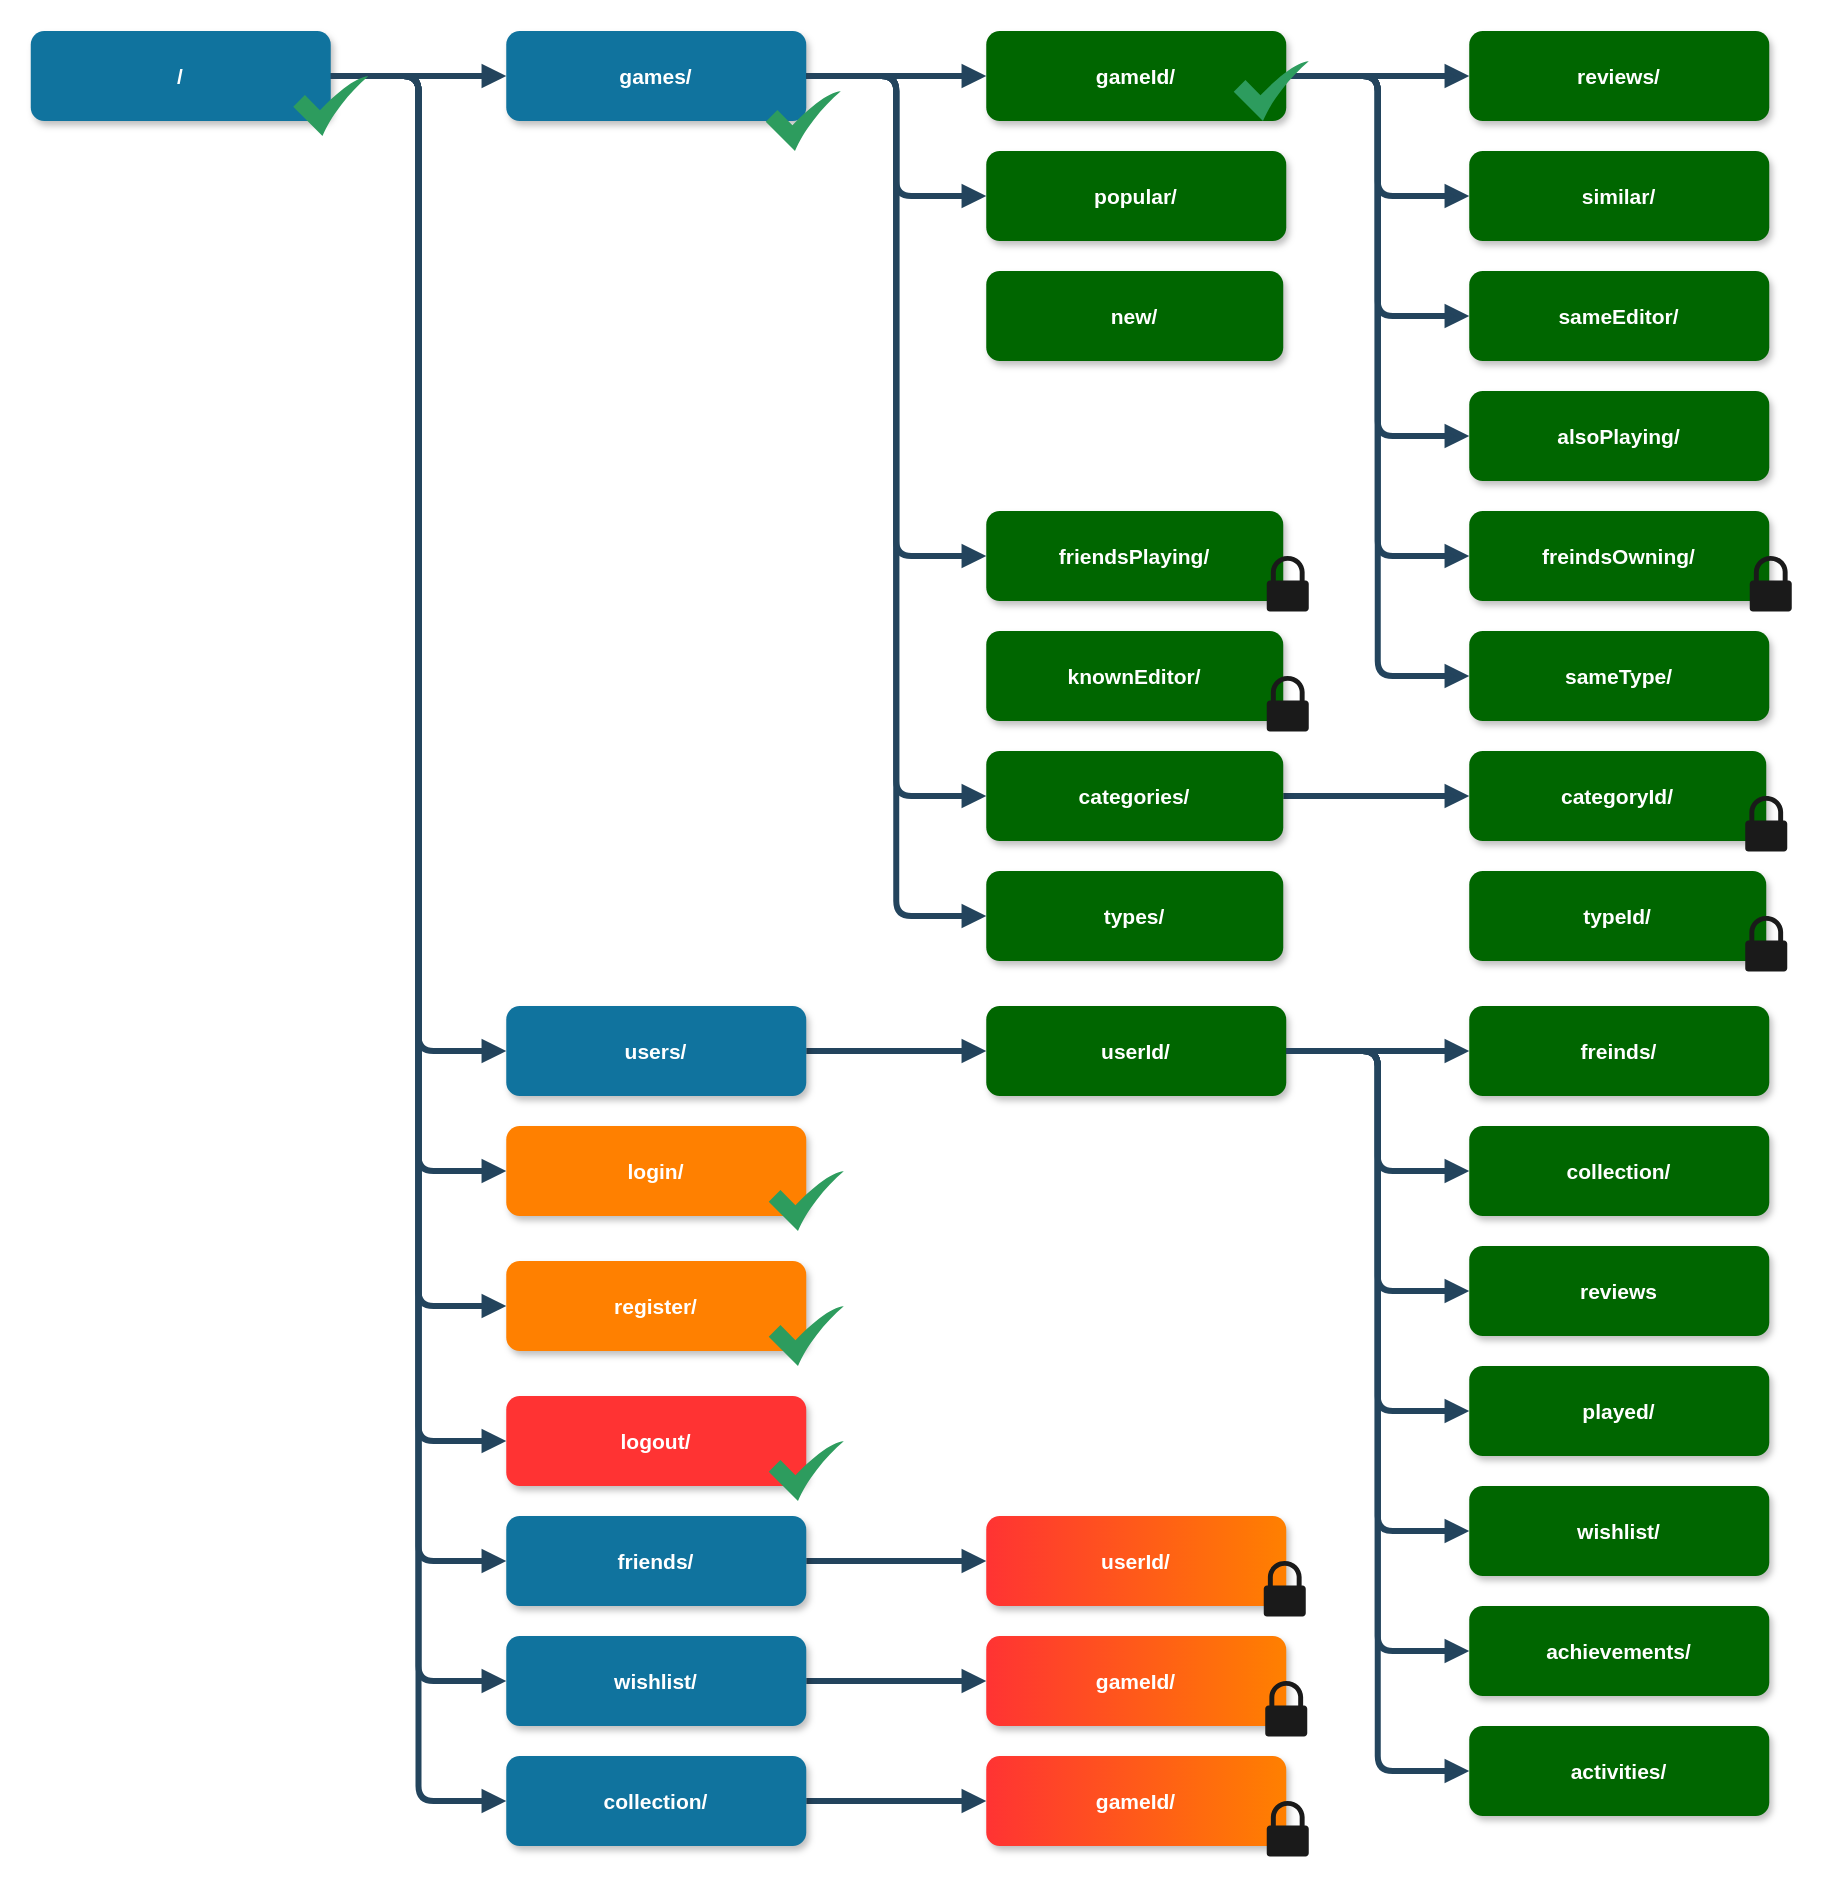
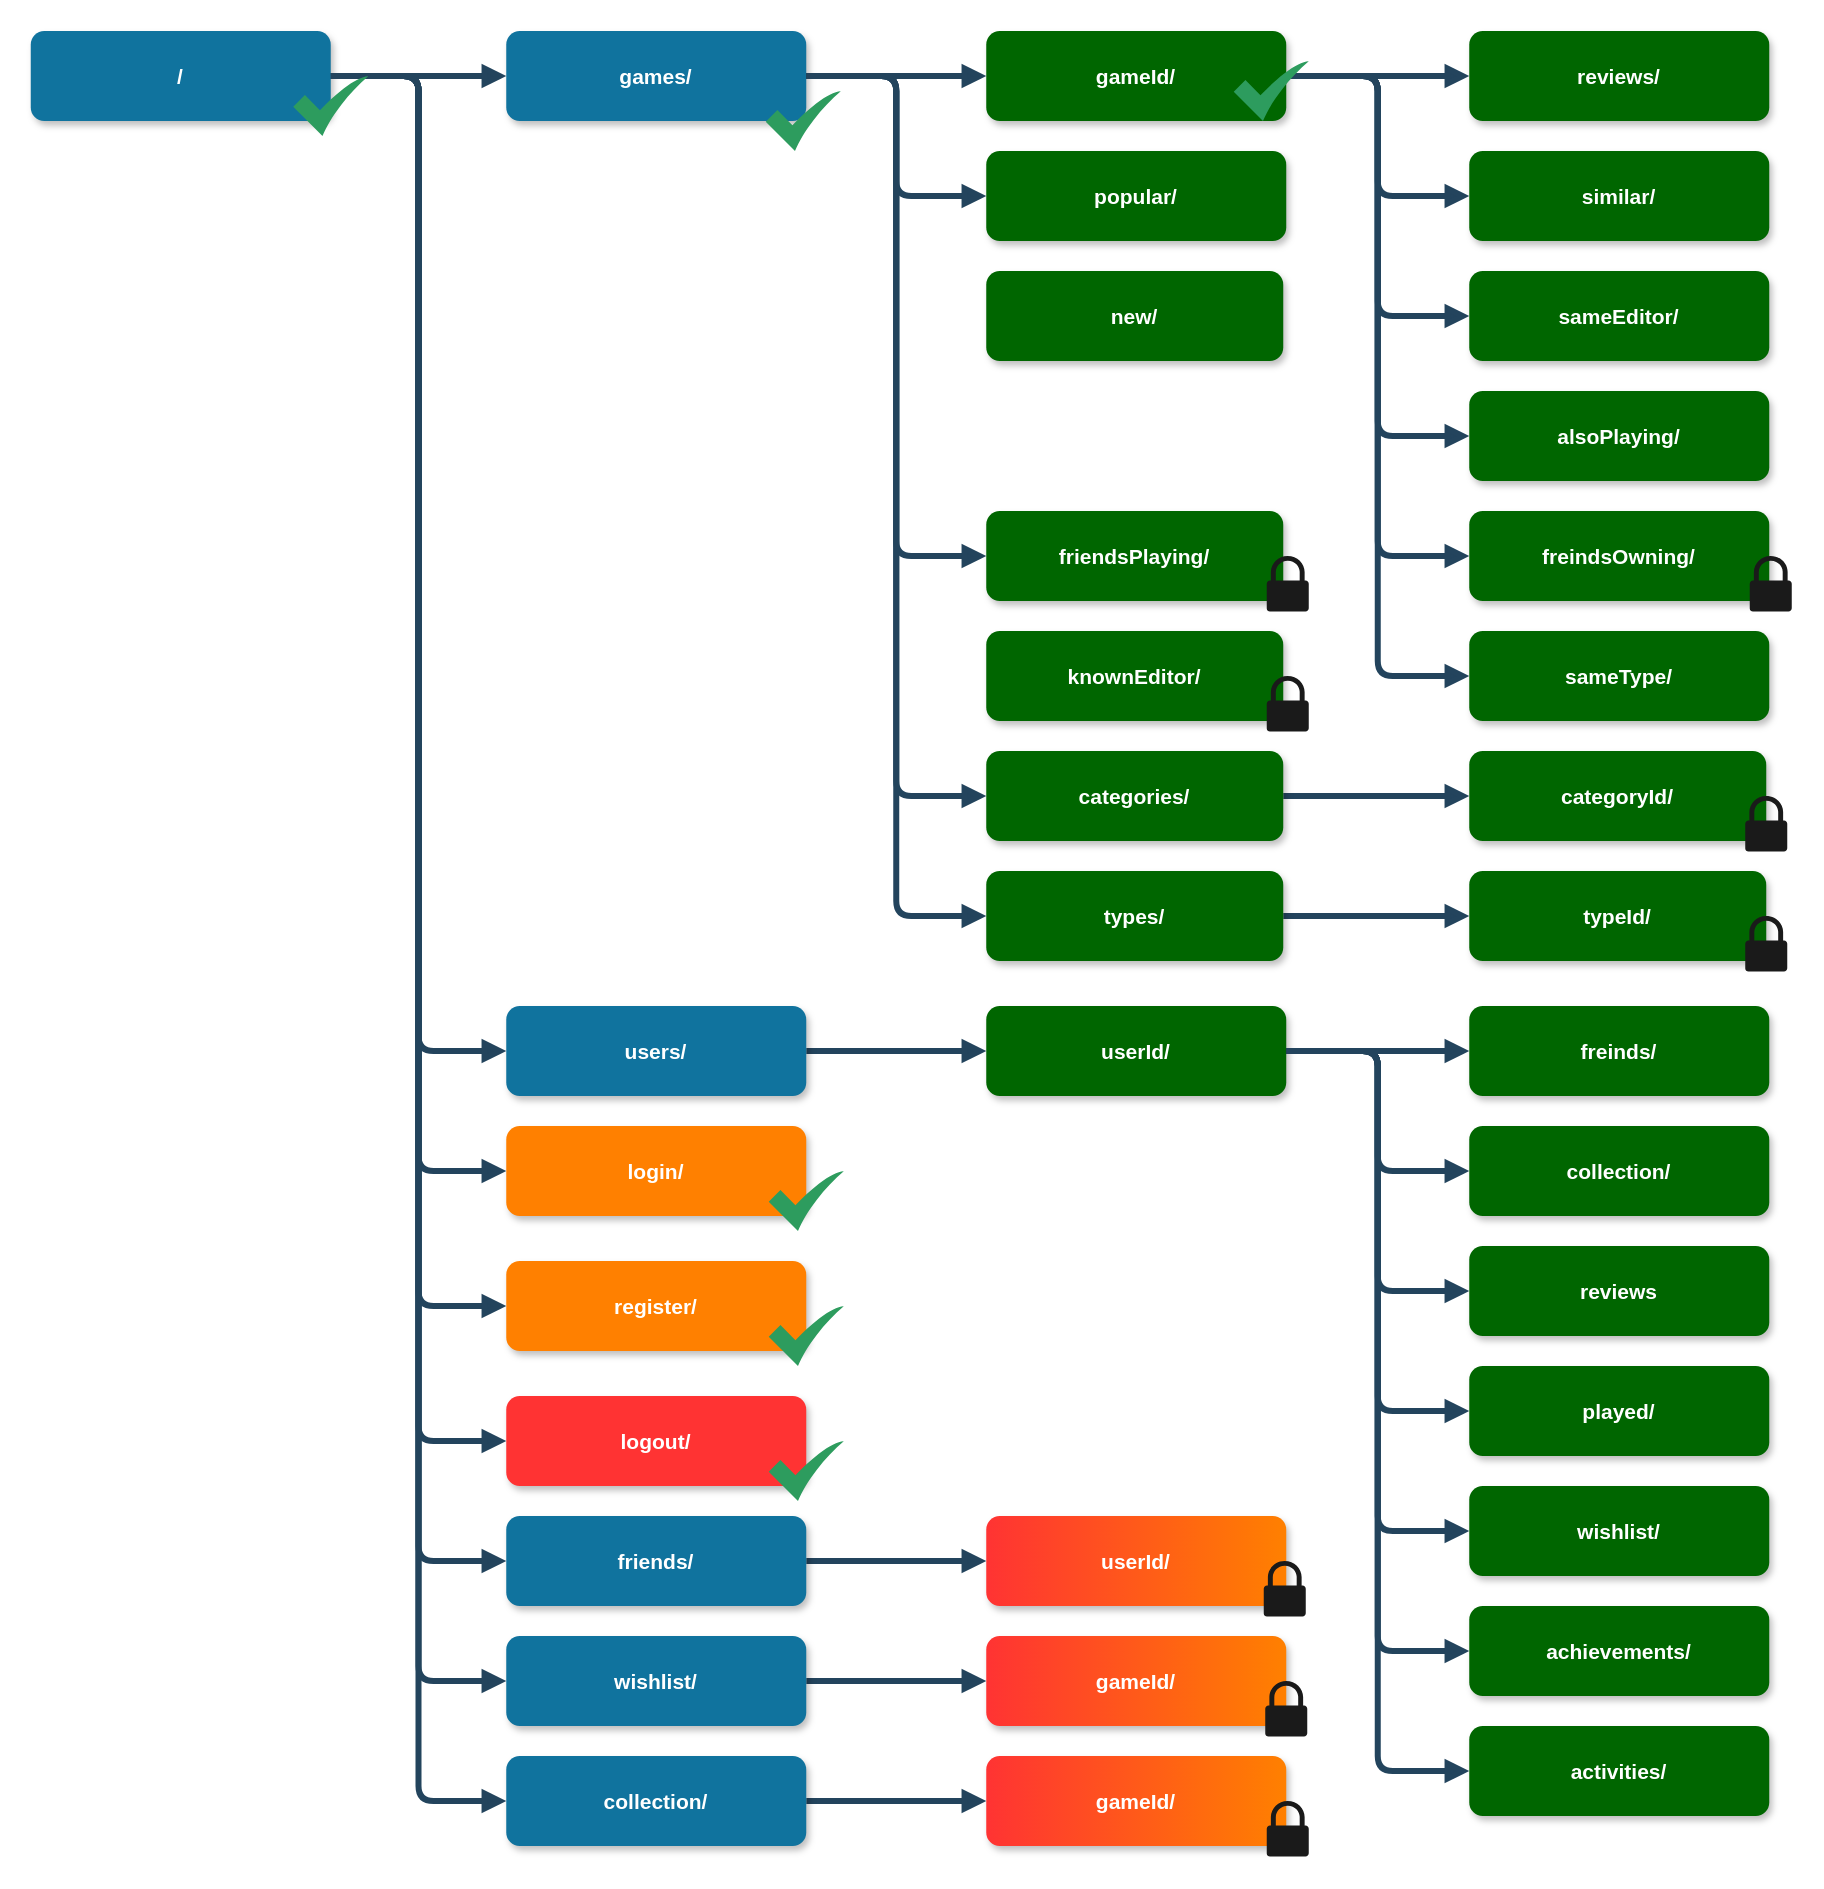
edge "types/" -> "typeId/": added
